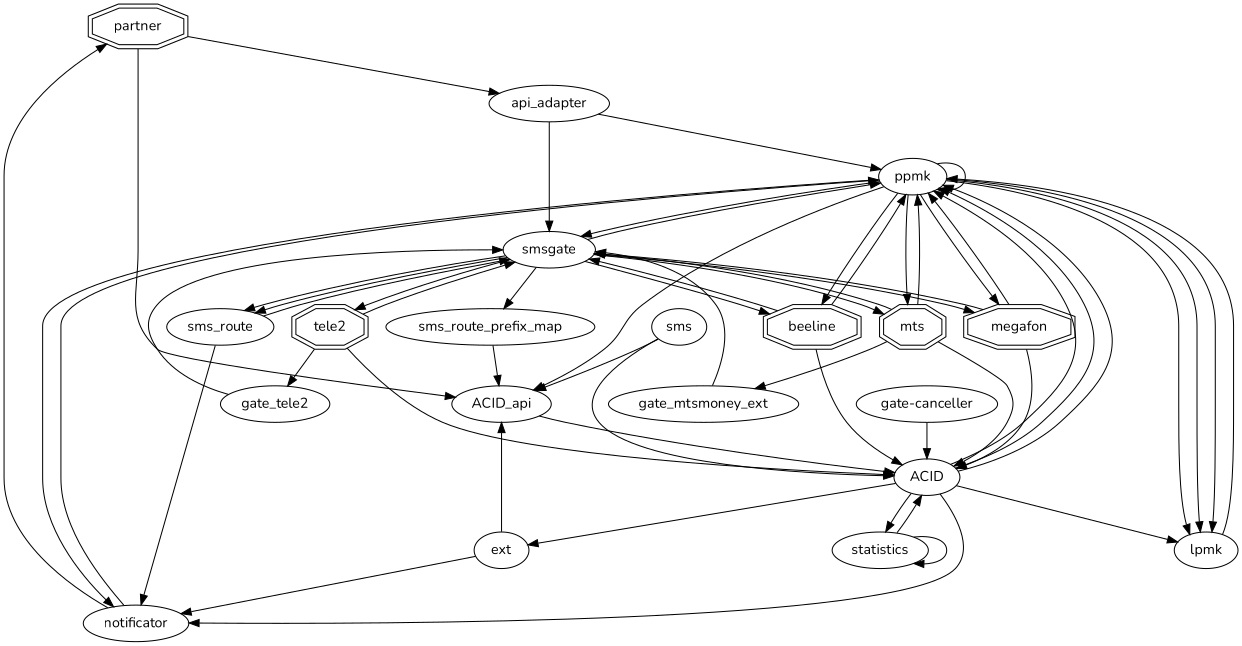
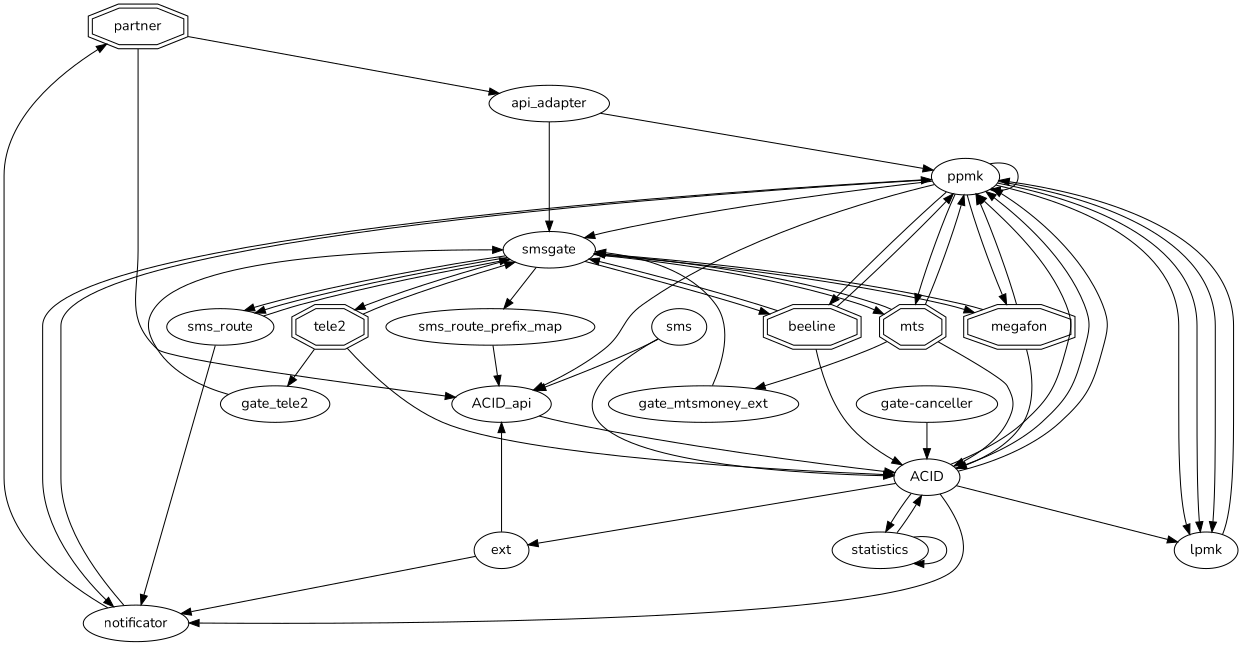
edge "smsgate" -> "ppmk": removed
